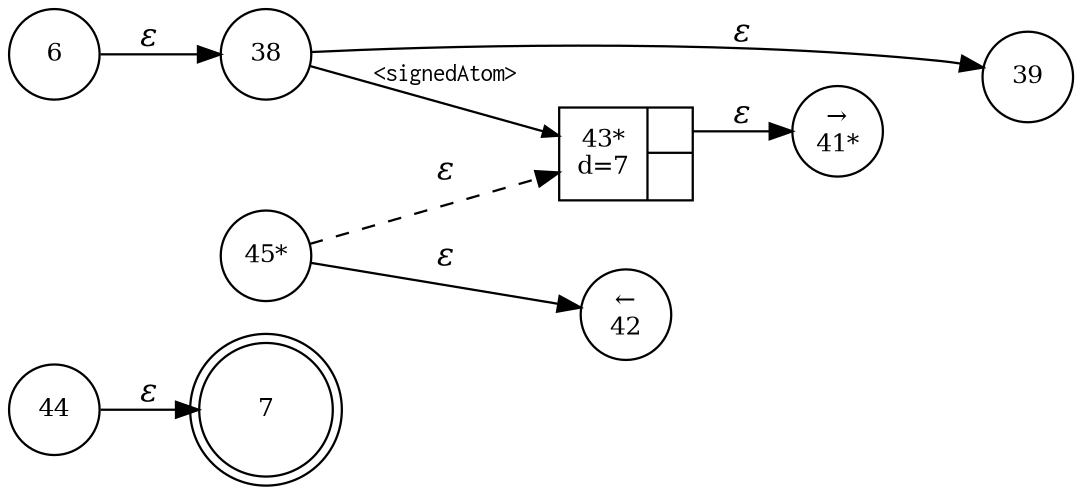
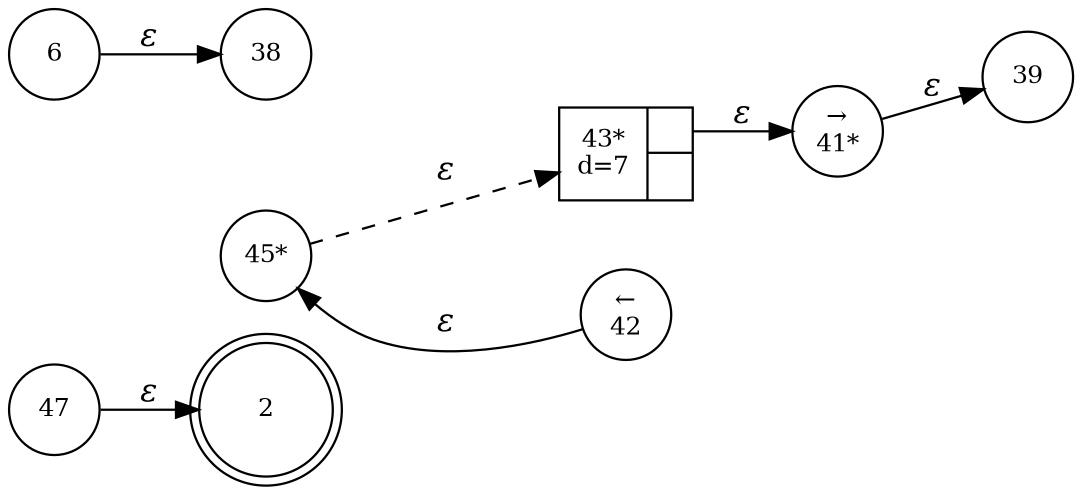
edge "38" -> "39": now "→ 41*" -> "39"
edge "38" -> "43*": removed, label "<signedAtom>"
edge "45*" -> "← 42": reversed
node "44": label "44" -> "47"
node "7": label "7" -> "2"
